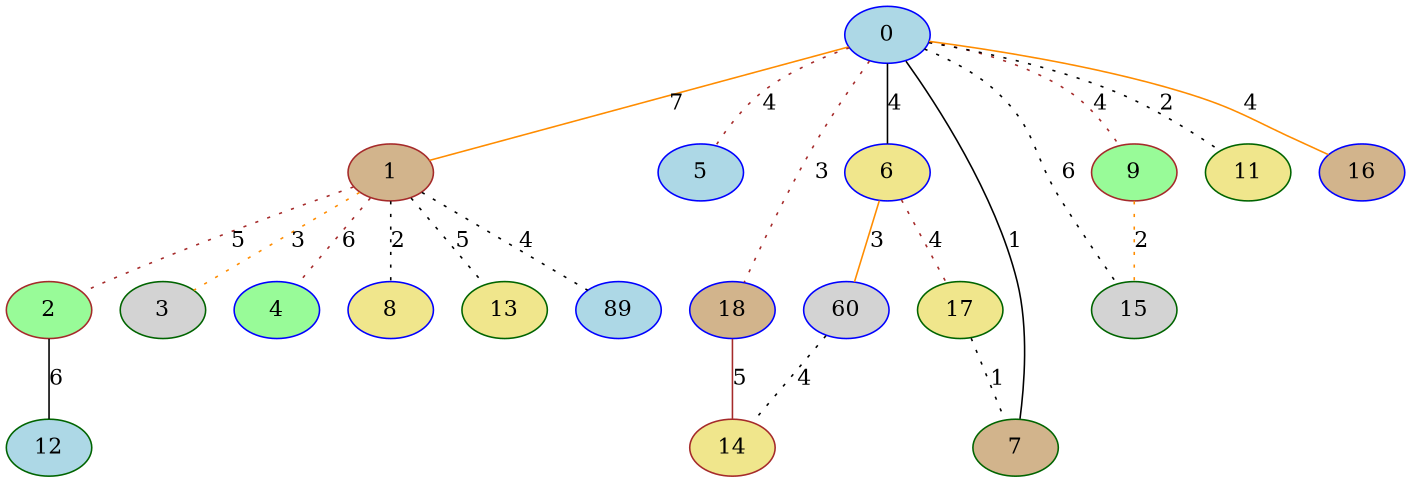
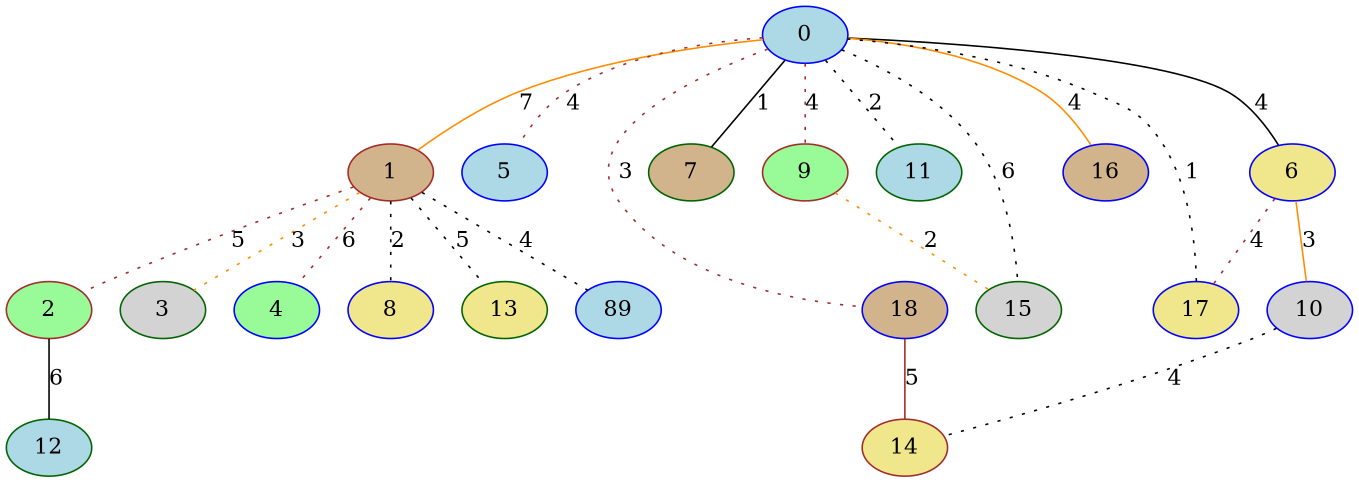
node "11": fillcolor khaki -> lightblue
node "60": label "60" -> "10"
node "17": color darkgreen -> blue
edge "17" -- "7": now "17" -- "0"
